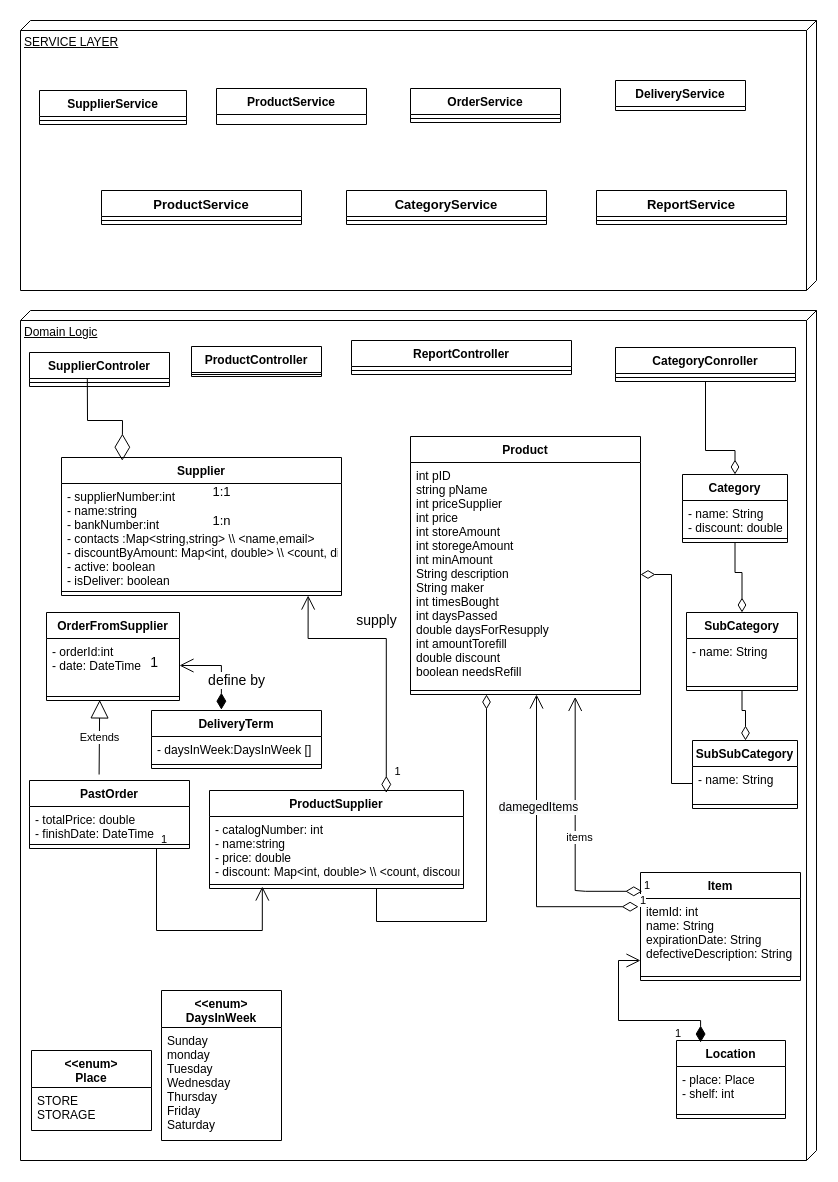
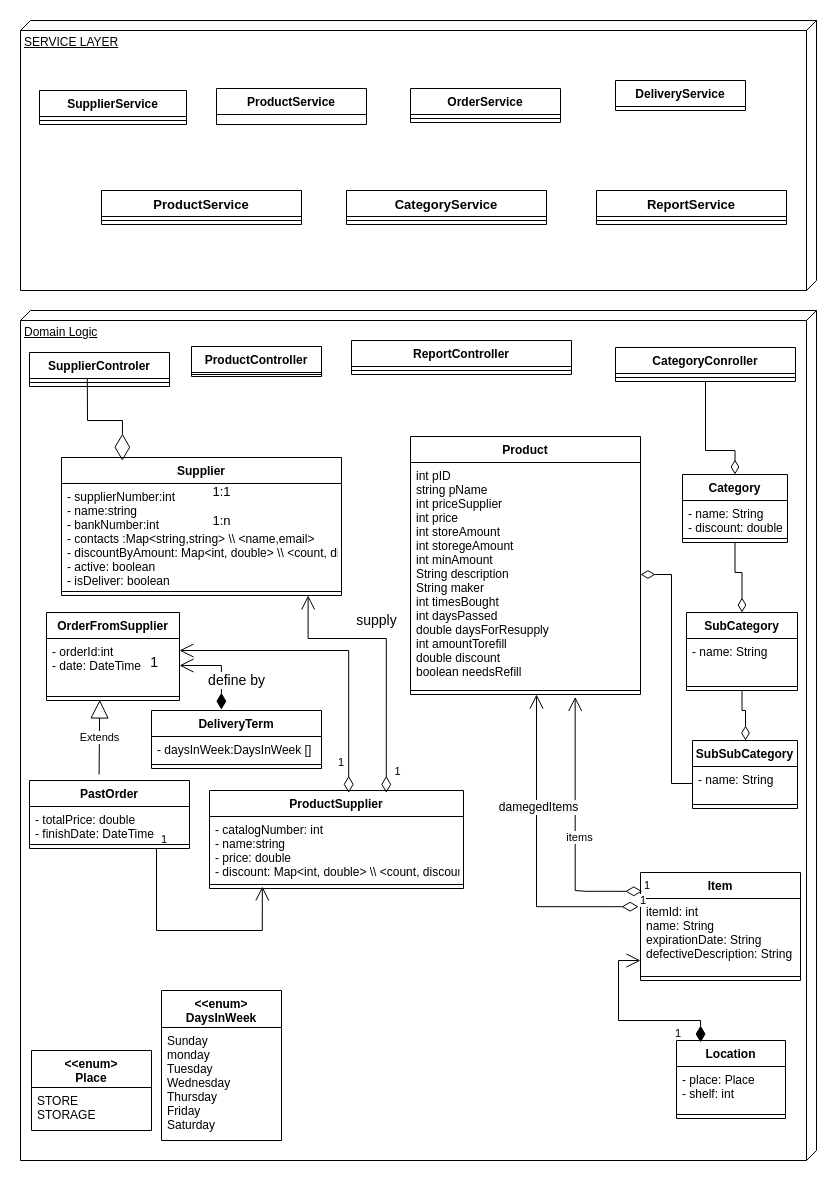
edge "- orderId:int - date: DateTime" -- "ProductSupplier": added, label "1"
edge "ProductSupplier" -> "Product": removed
